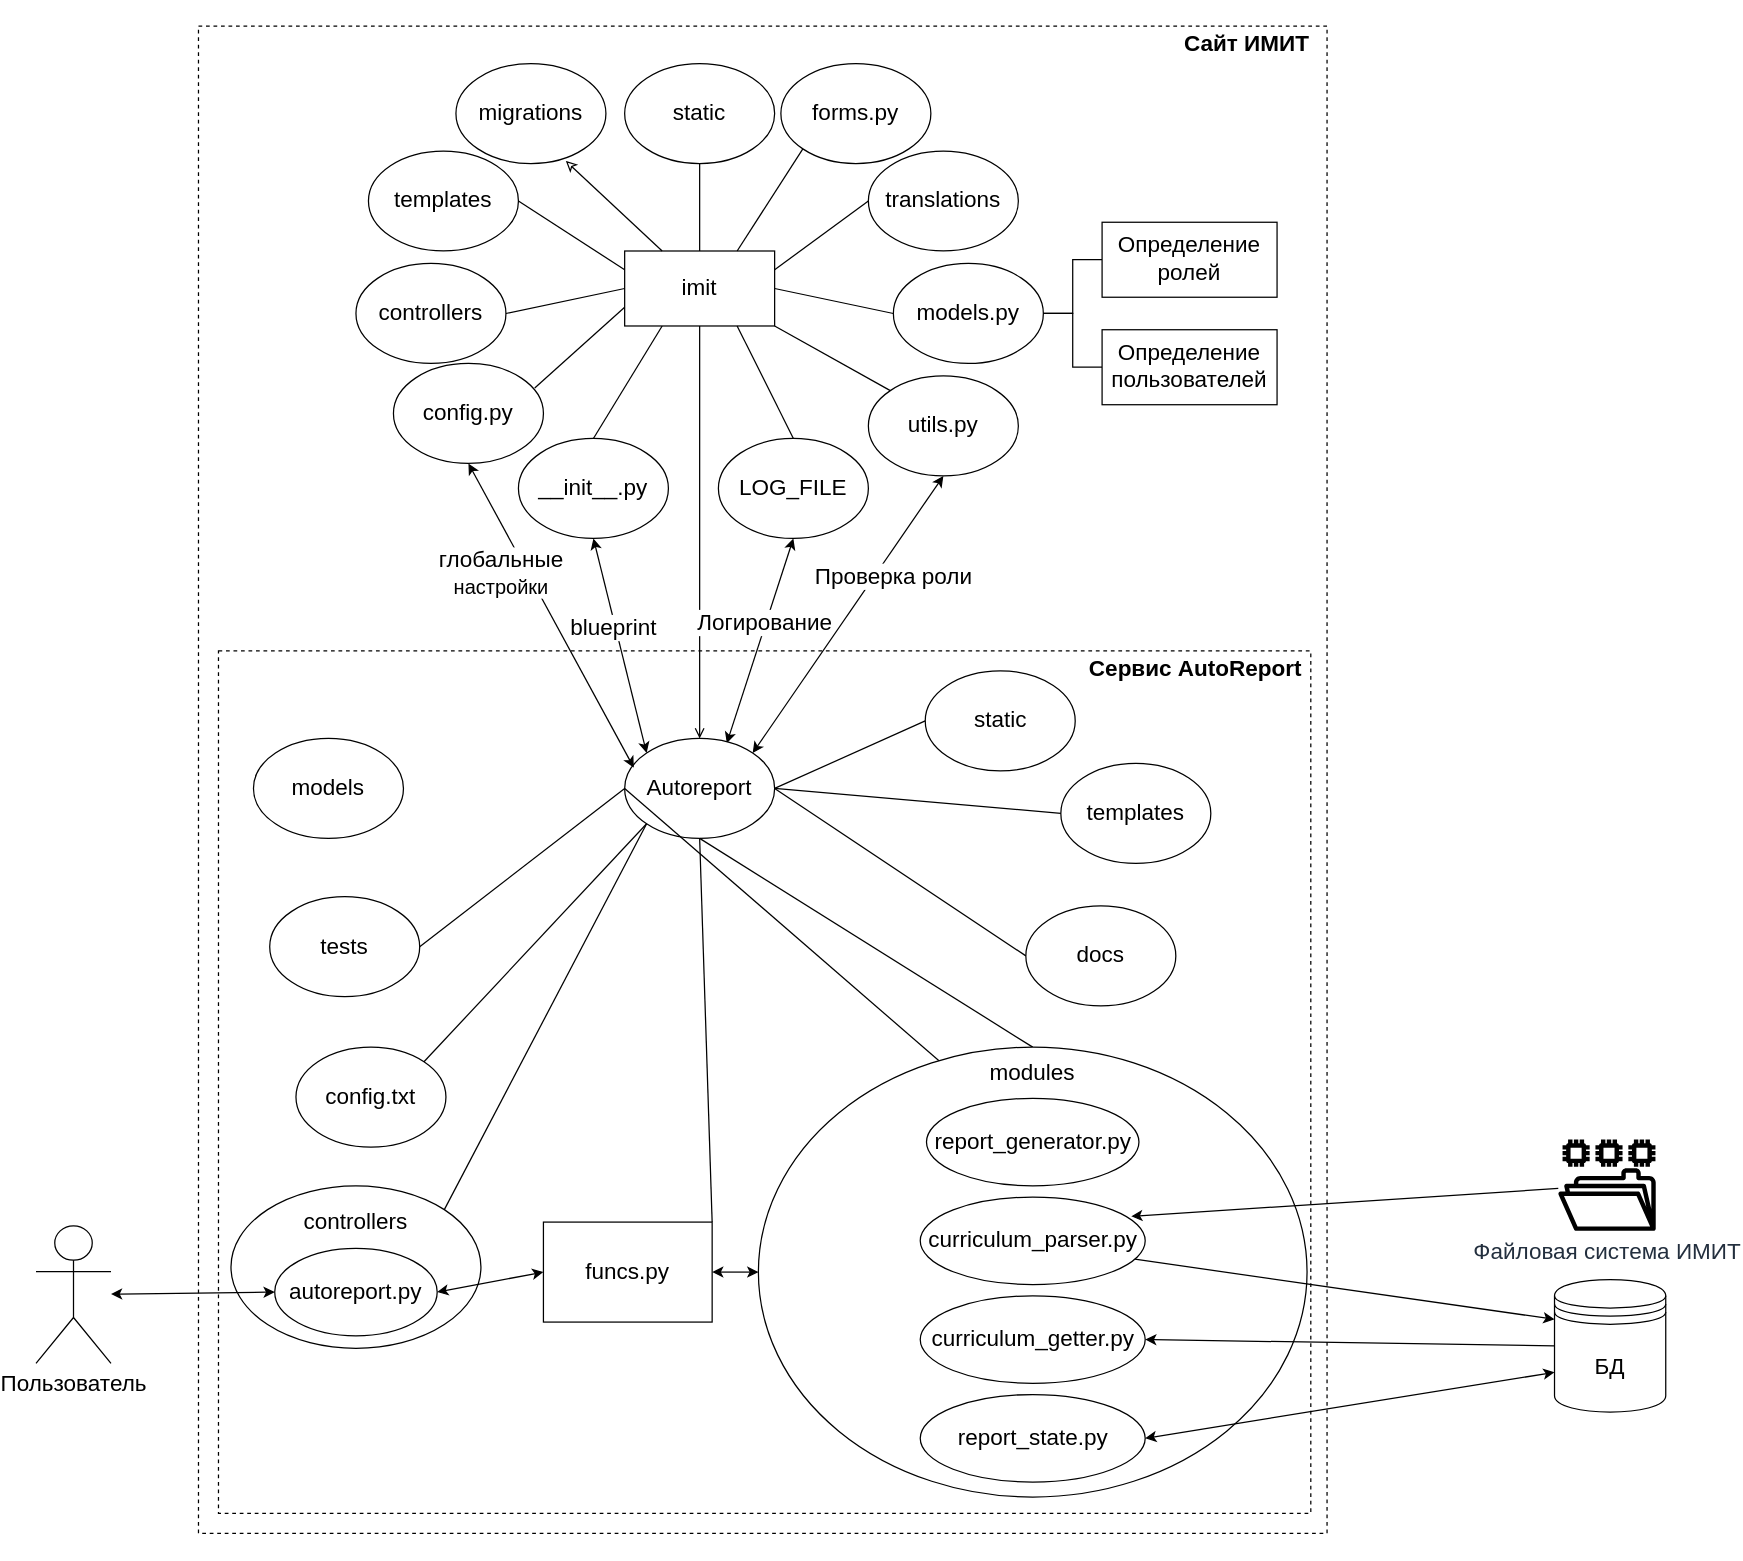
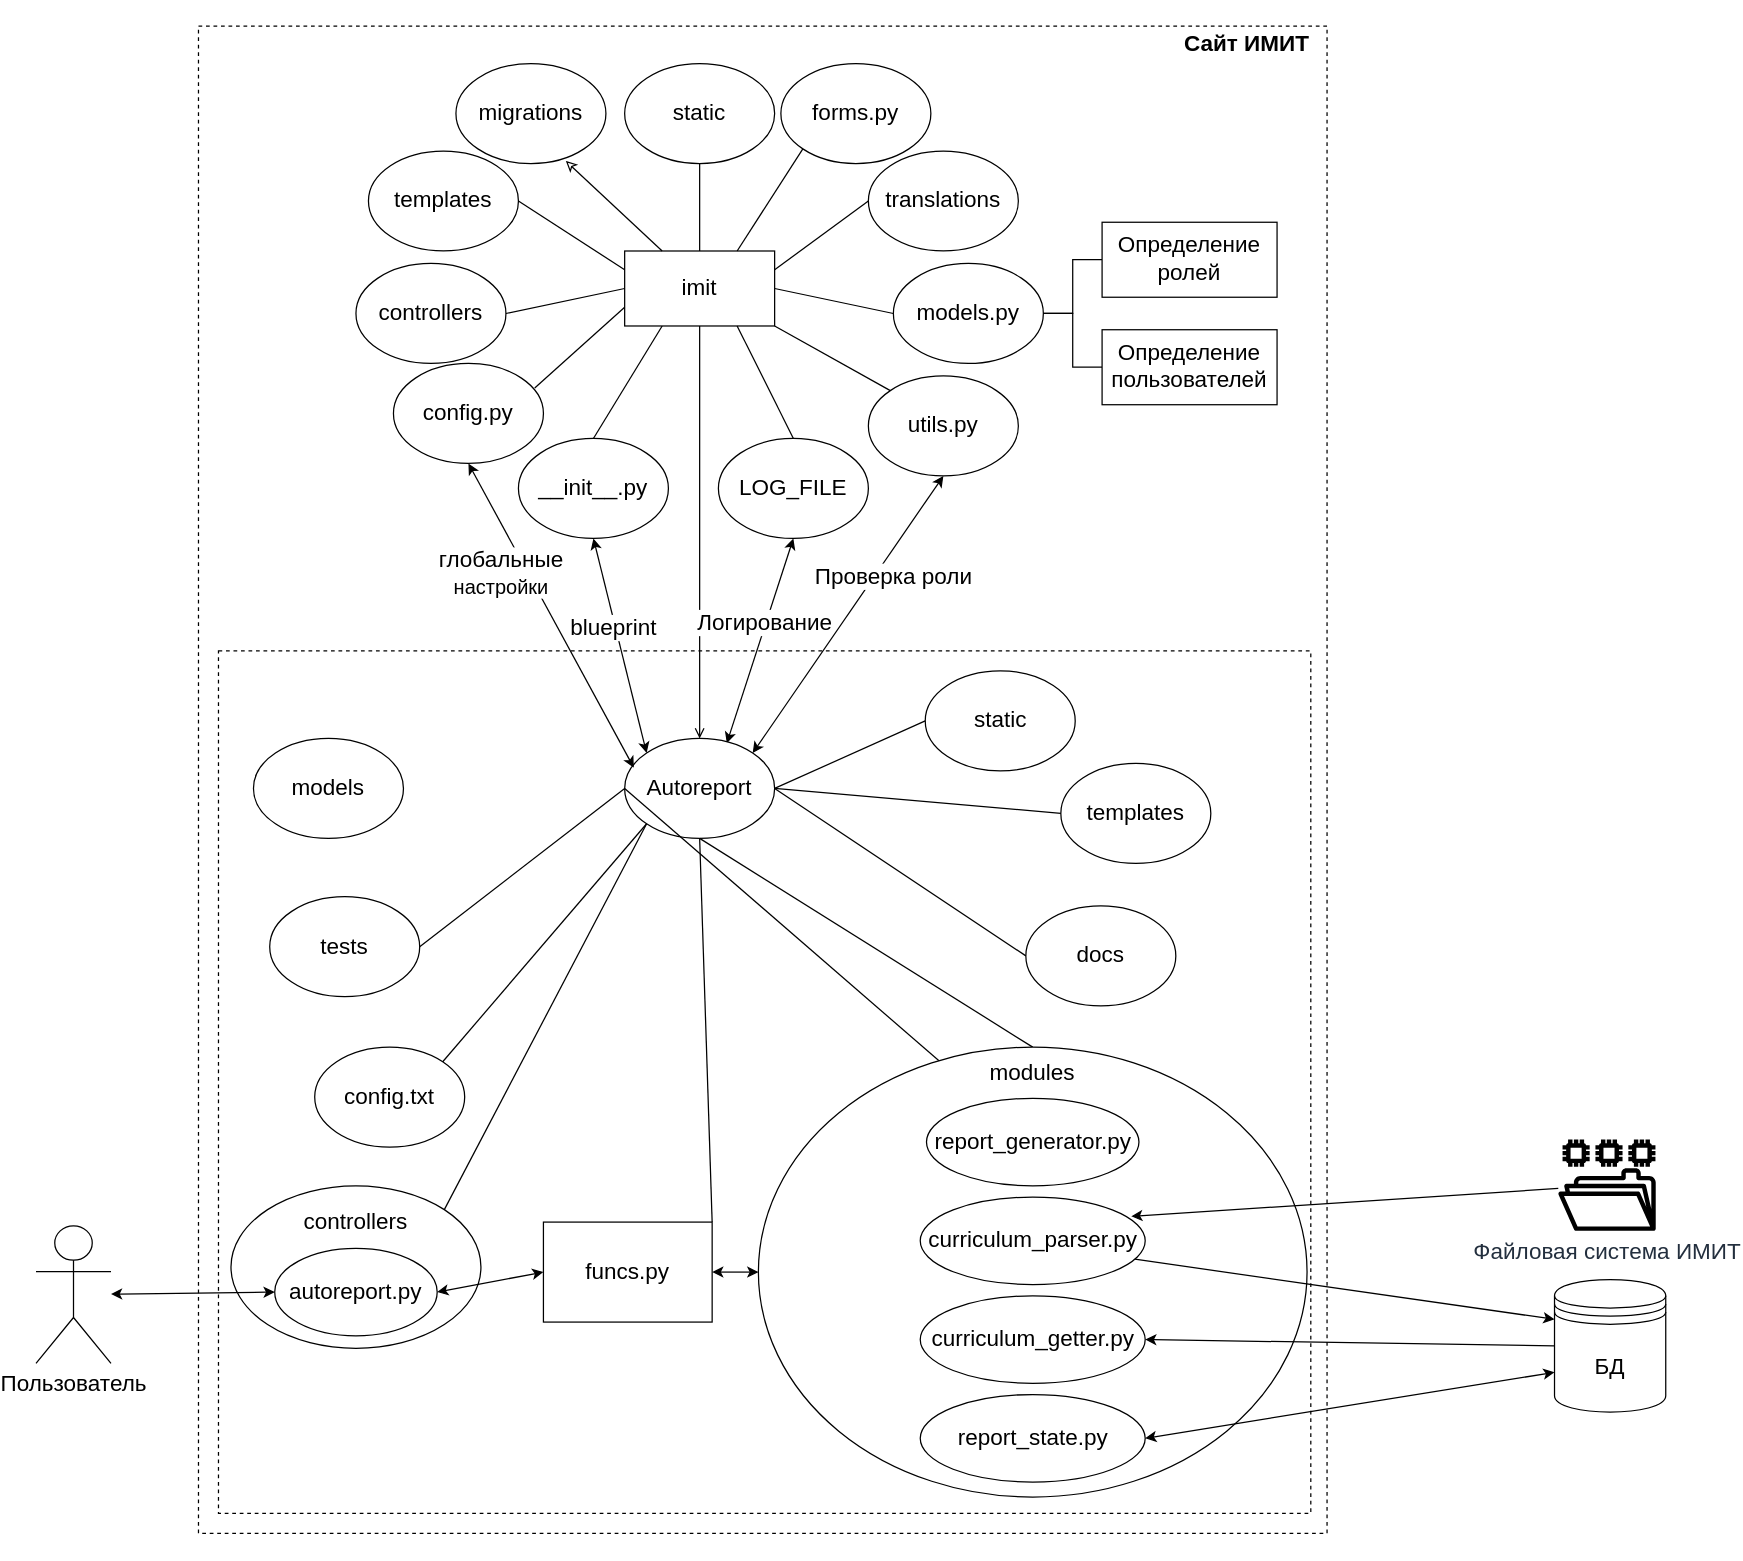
node "Сервис AutoReport": removed
node "config.txt": moved (371, 1097) -> (389, 1097)
